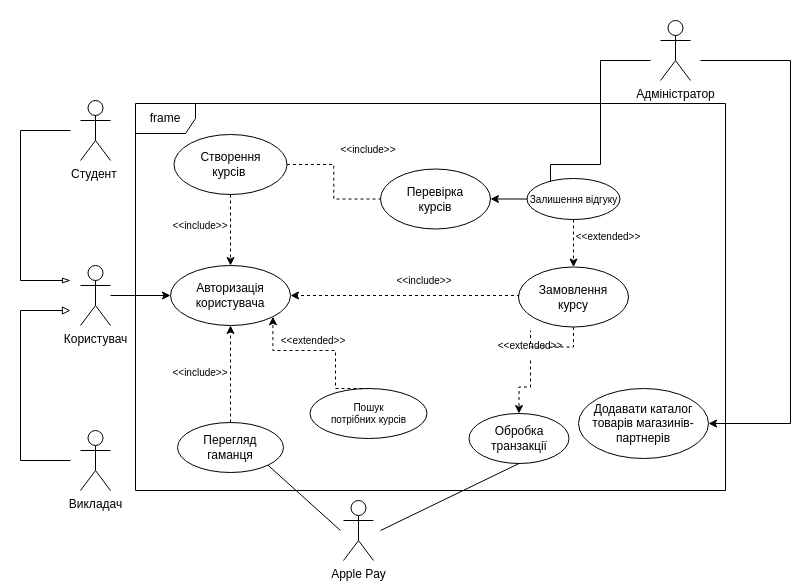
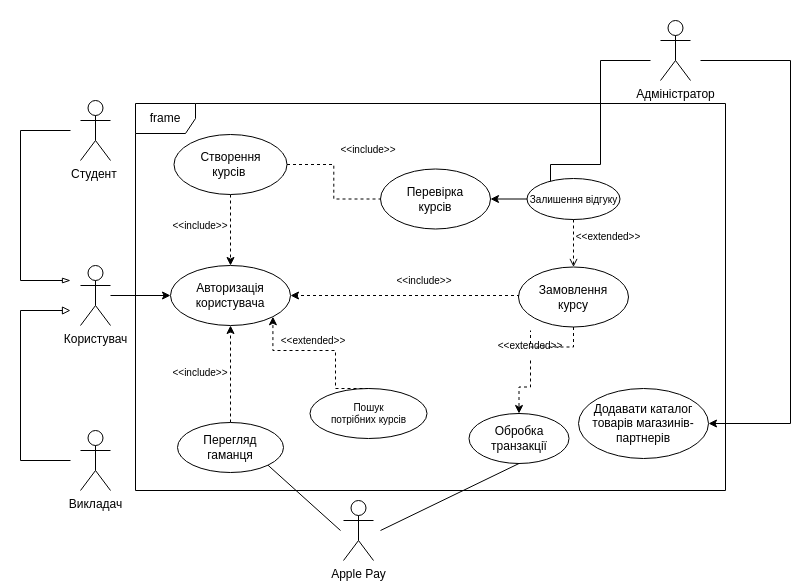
edge "Залишення відгуку" -> "Замовлення курсу": arrowhead classic -> open
